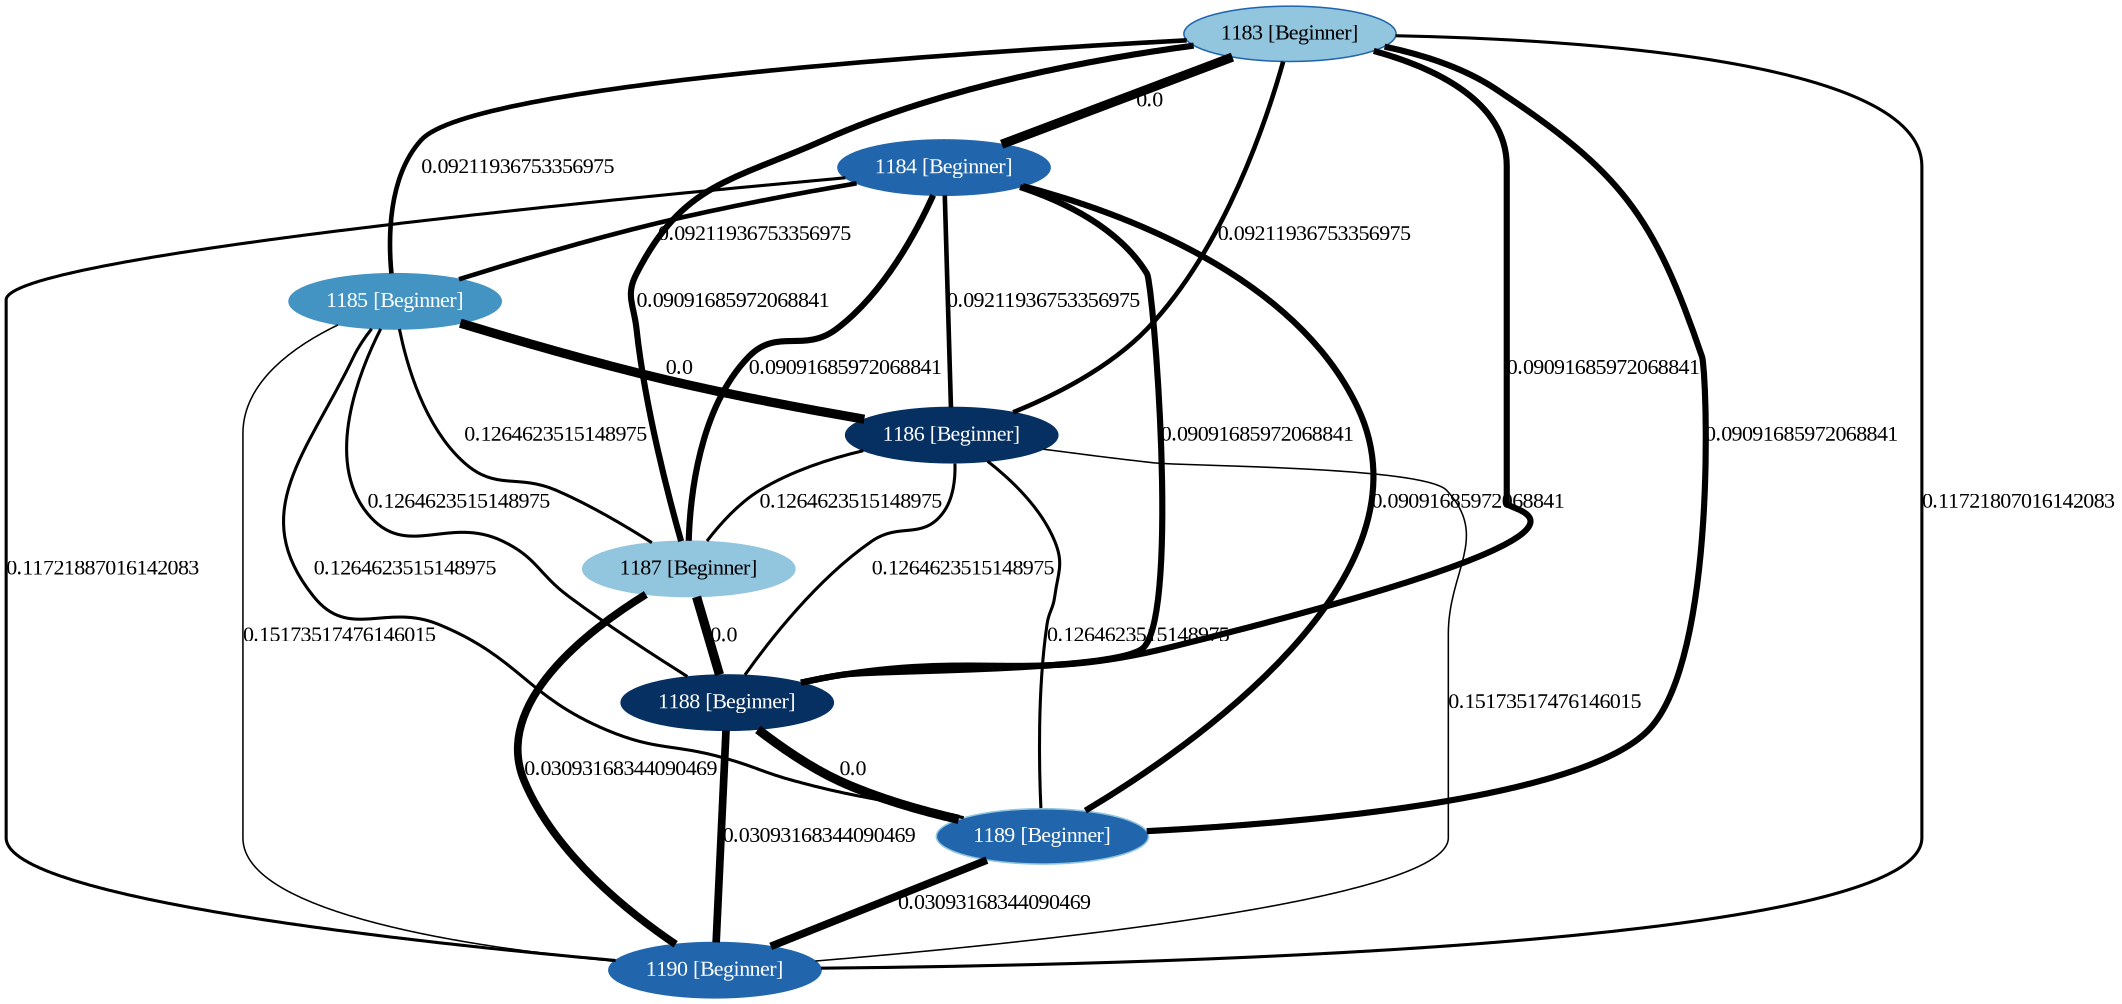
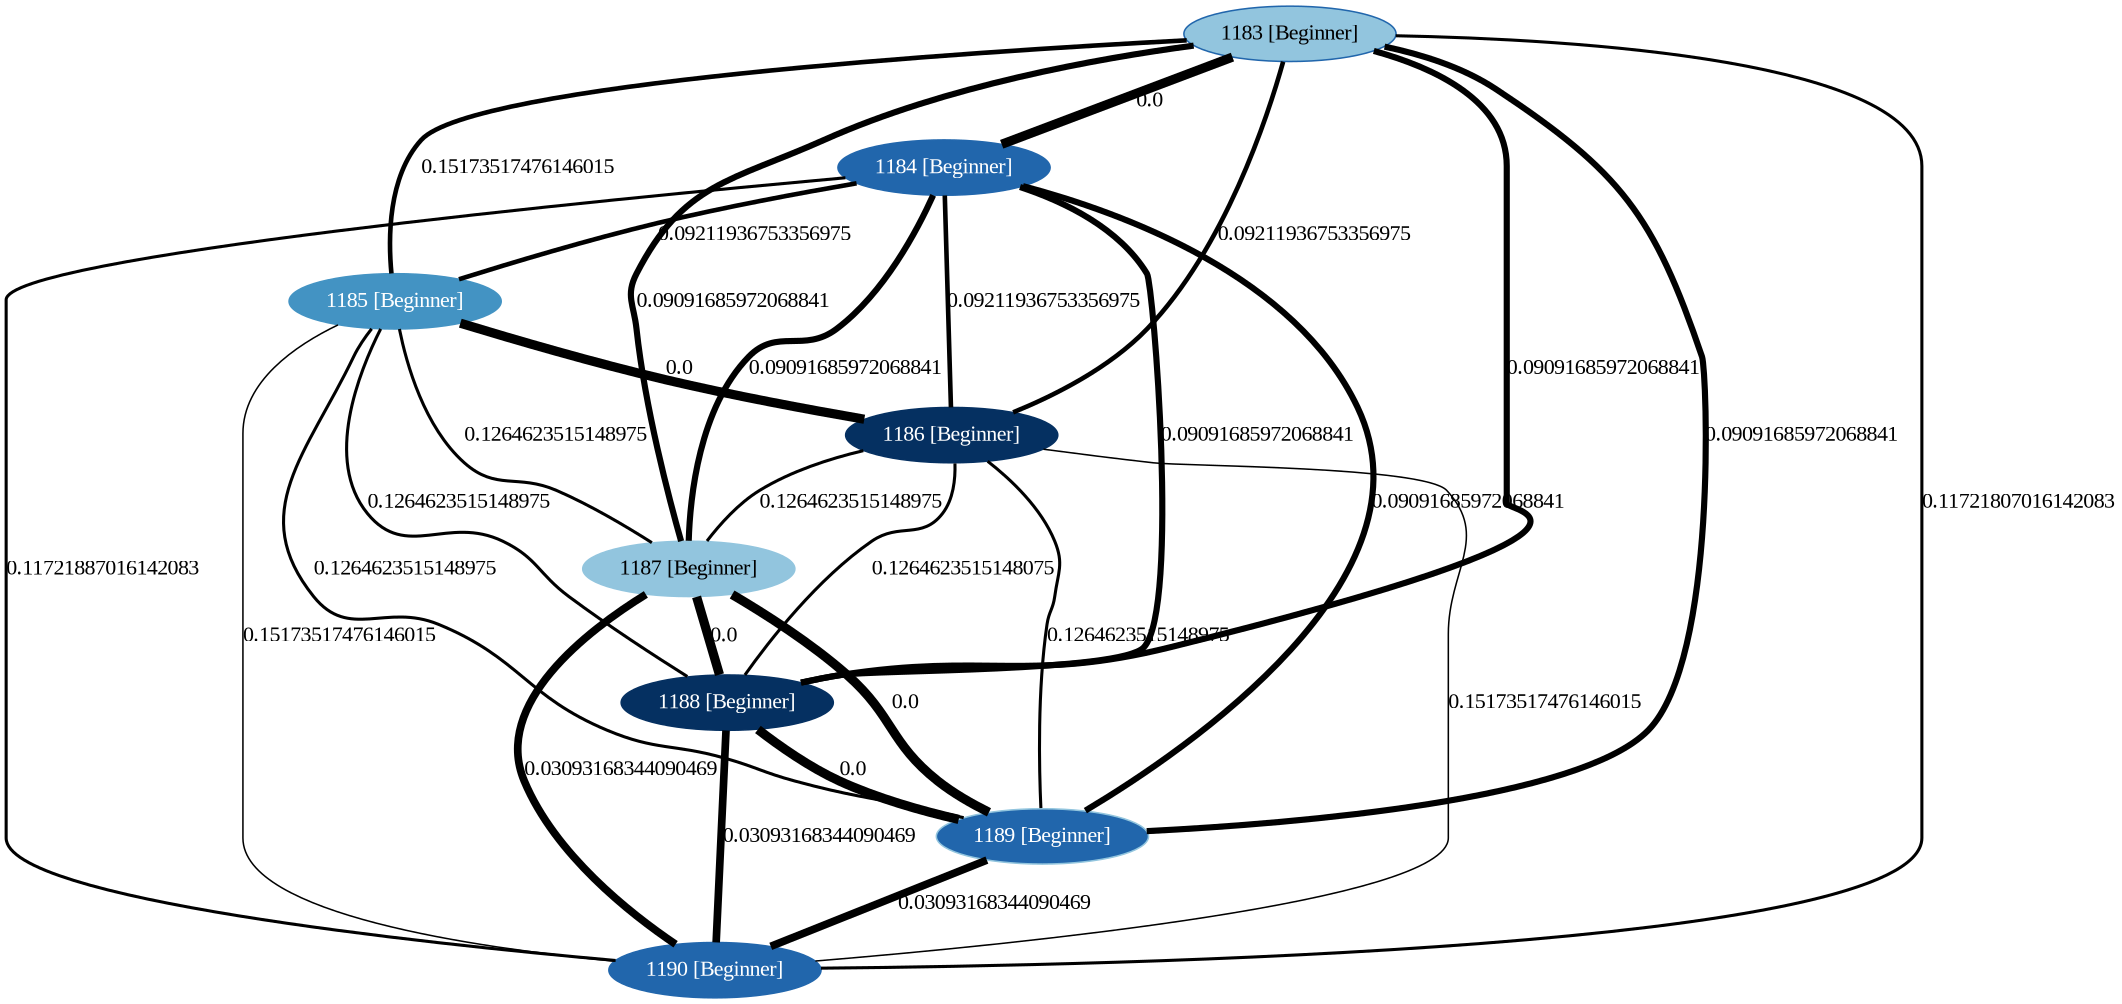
edge "1183 [Beginner]" -- "1185 [Beginner]": label "0.09211936753356975" -> "0.15173517476146015"
edge "1186 [Beginner]" -- "1188 [Beginner]": label "0.1264623515148975" -> "0.1264623515148075"
edge "1187 [Beginner]" -- "1189 [Beginner]": added, label "0.0"
